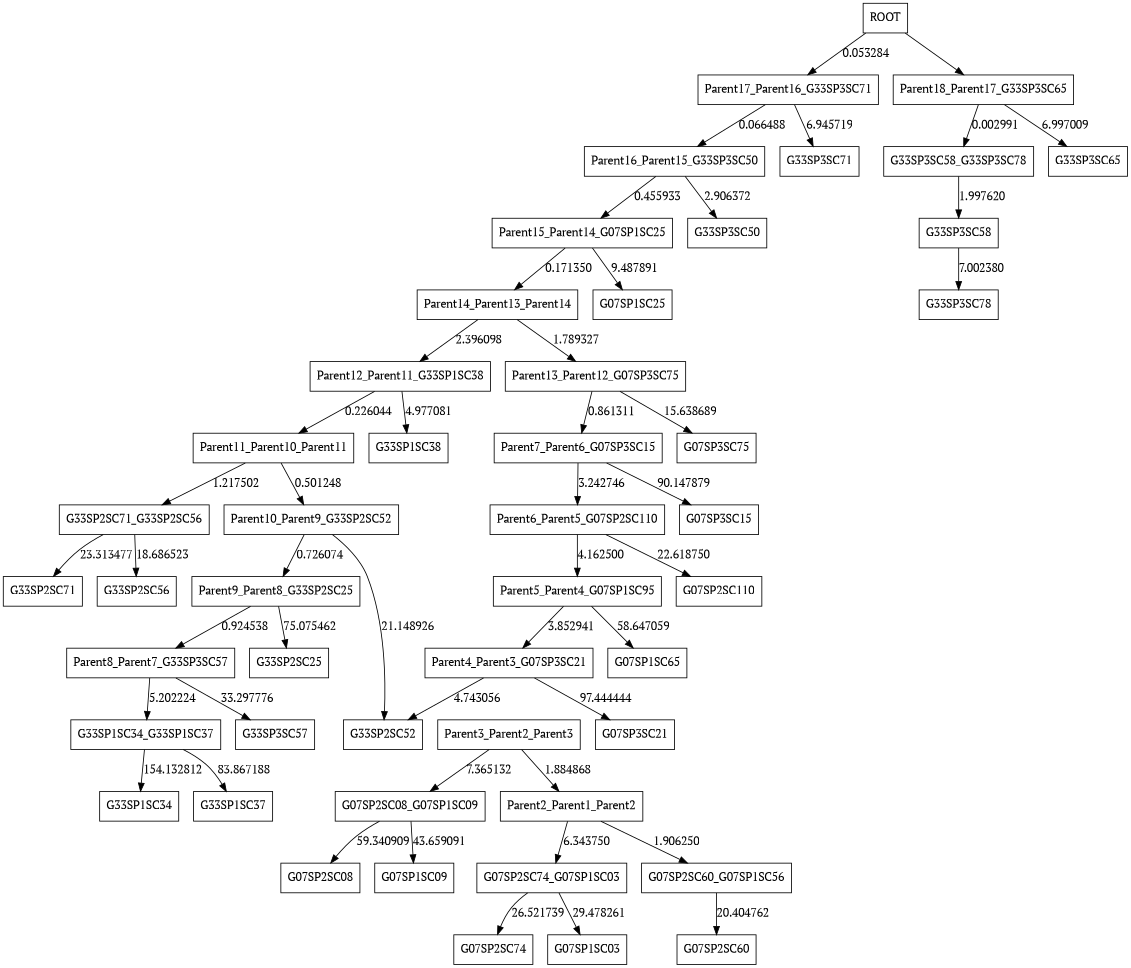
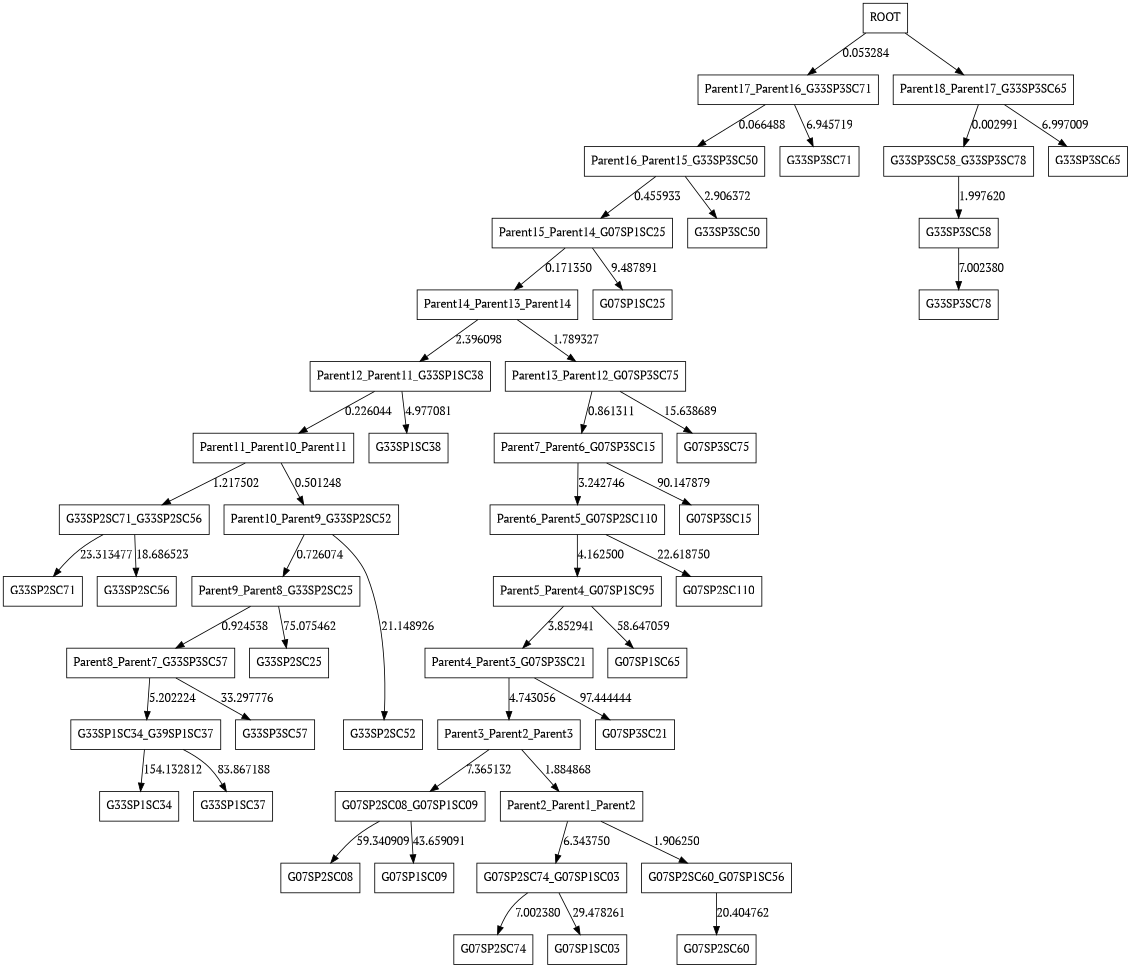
edge "Parent4_Parent3_G07SP3SC21" -> "G33SP2SC52": now "Parent4_Parent3_G07SP3SC21" -> "Parent3_Parent2_Parent3"
node "G33SP1SC34_G33SP1SC37": label "G33SP1SC34_G33SP1SC37" -> "G33SP1SC34_G39SP1SC37"
edge "G07SP2SC74_G07SP1SC03" -> "G07SP2SC74": label "26.521739" -> "7.002380"
